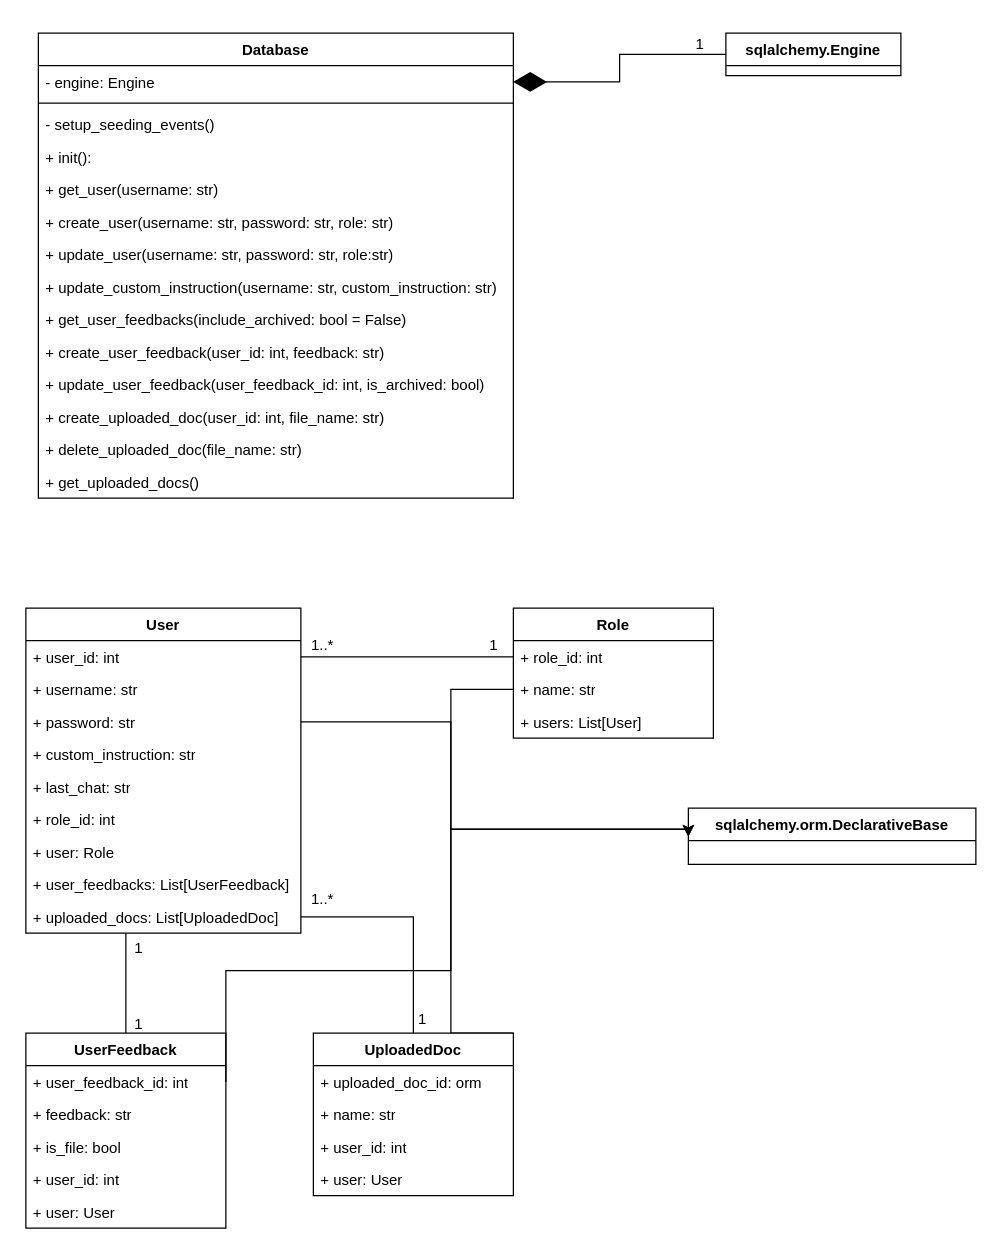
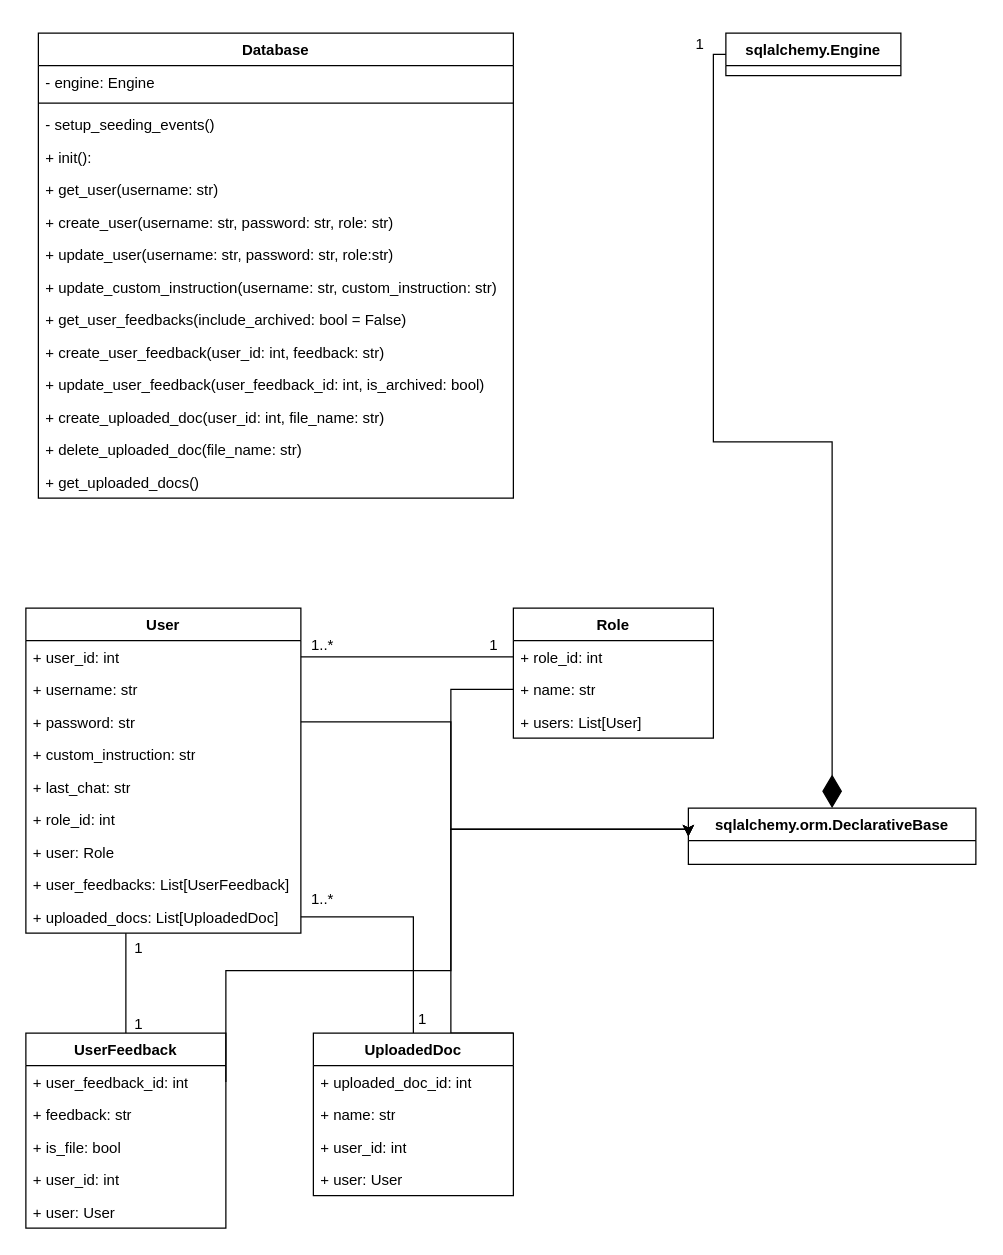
edge "sqlalchemy.Engine" -> "- engine: Engine": now "sqlalchemy.Engine" -> "sqlalchemy.orm.DeclarativeBase"
node "+ uploaded_doc_id: orm": label "+ uploaded_doc_id: orm" -> "+ uploaded_doc_id: int"
